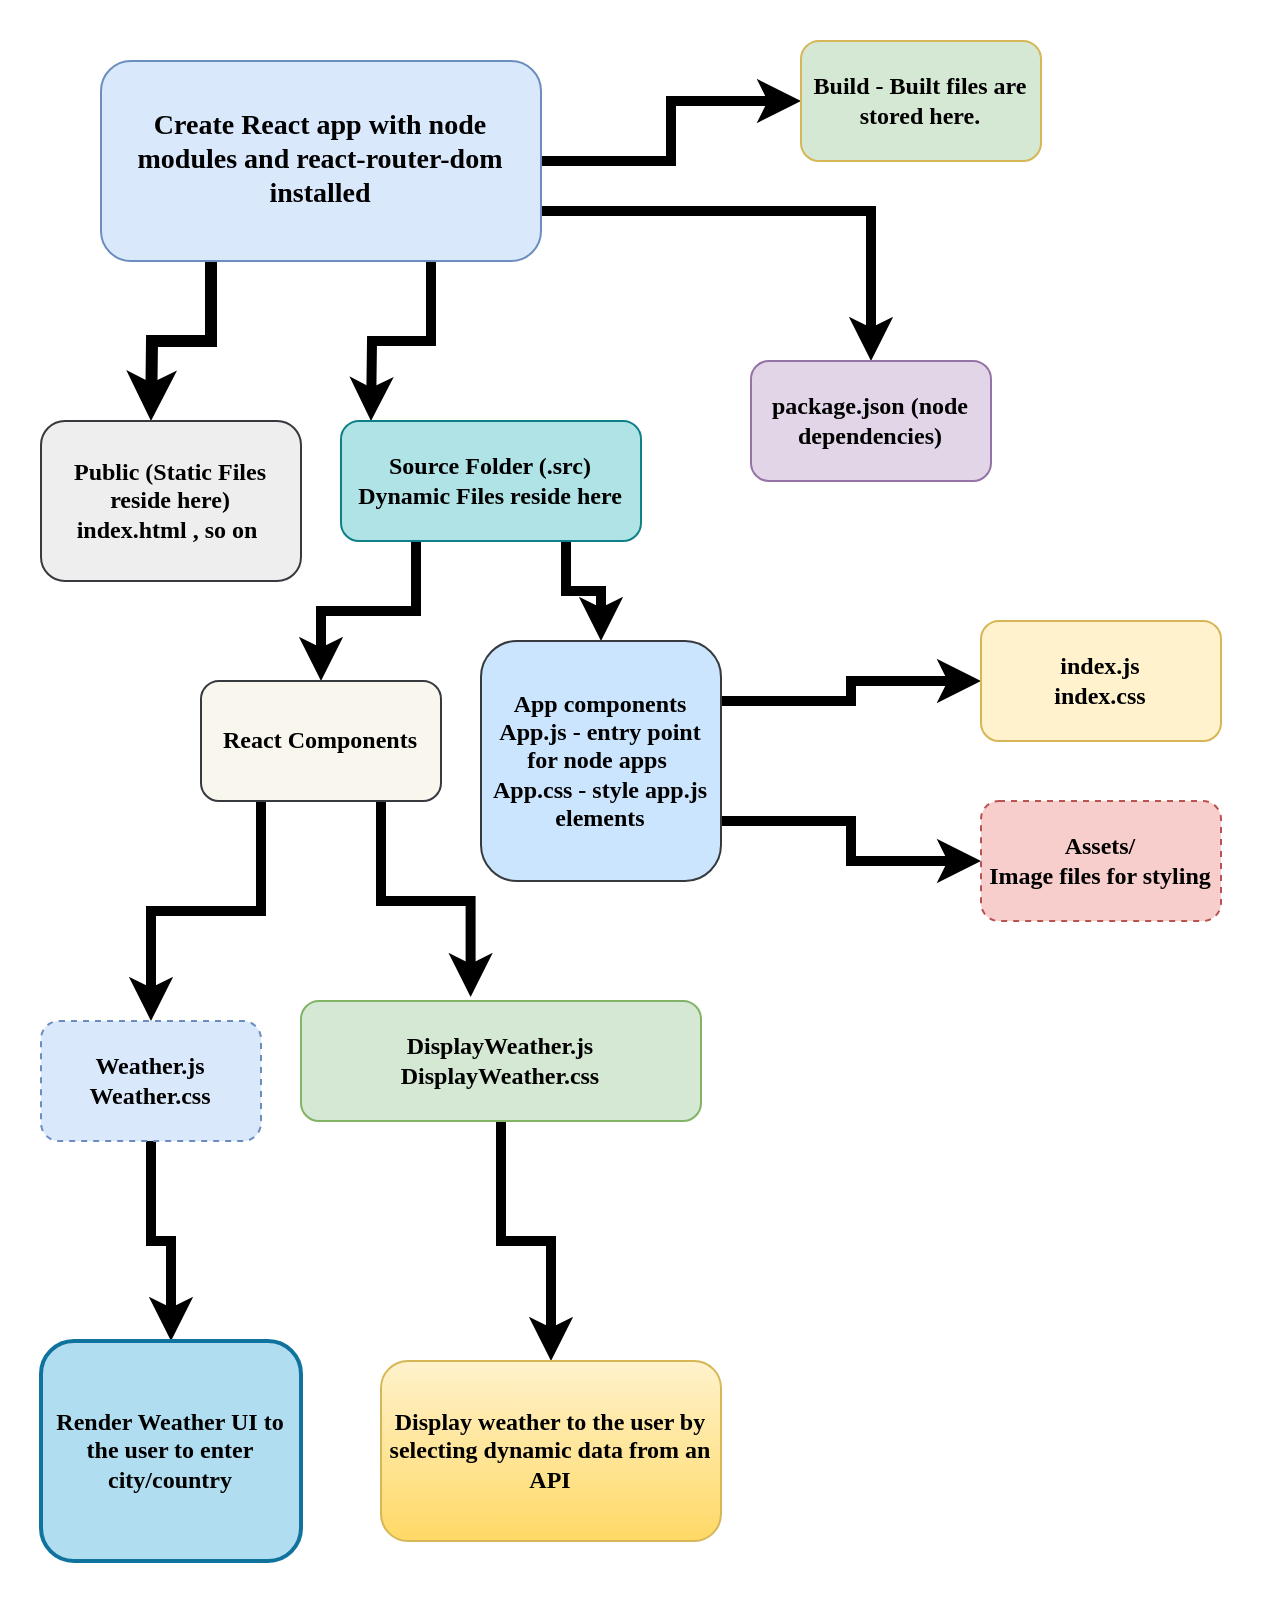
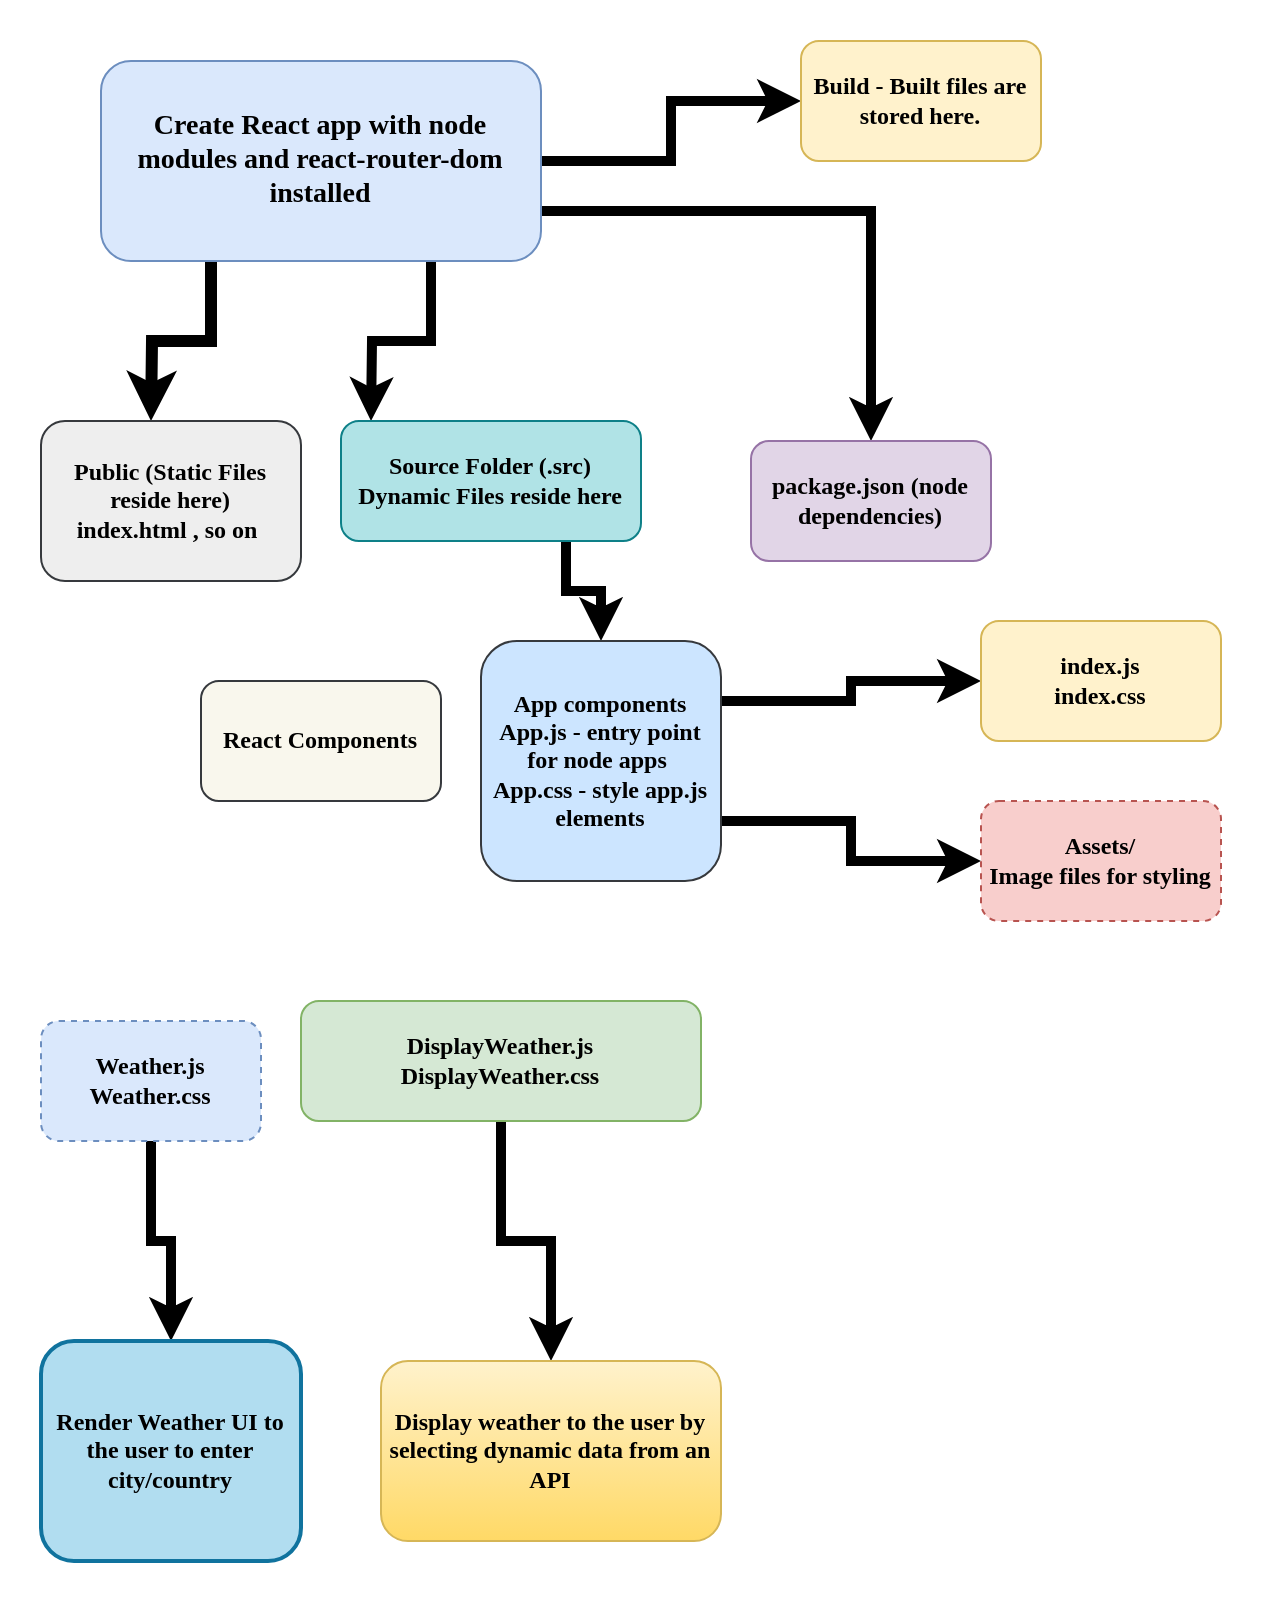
node "Build - Built files are stored here.": fillcolor #d5e8d4 -> #fff2cc
node "package.json (node dependencies)": moved (871, 421) -> (871, 501)
edge "Source Folder (.src) Dynamic Files reside here" -> "React Components": removed
edge "React Components" -> "DisplayWeather.js DisplayWeather.css": removed
edge "React Components" -> "Weather.js Weather.css": removed
